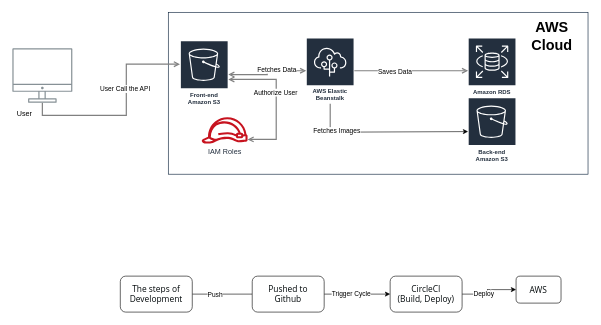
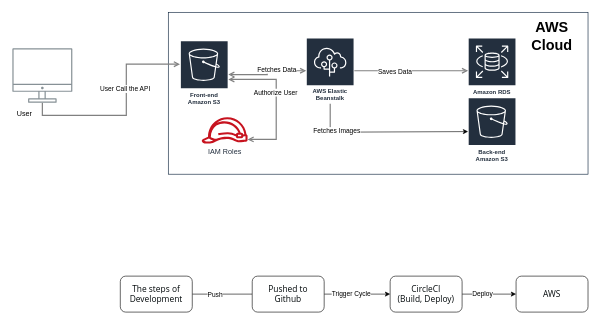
node "AWS": size 45x27 -> 72x36
